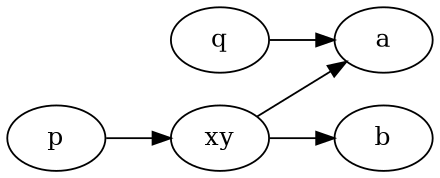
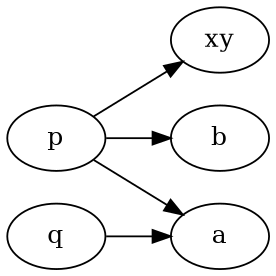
edge "xy" -> "a": now "p" -> "a"
edge "xy" -> "b": now "p" -> "b"
